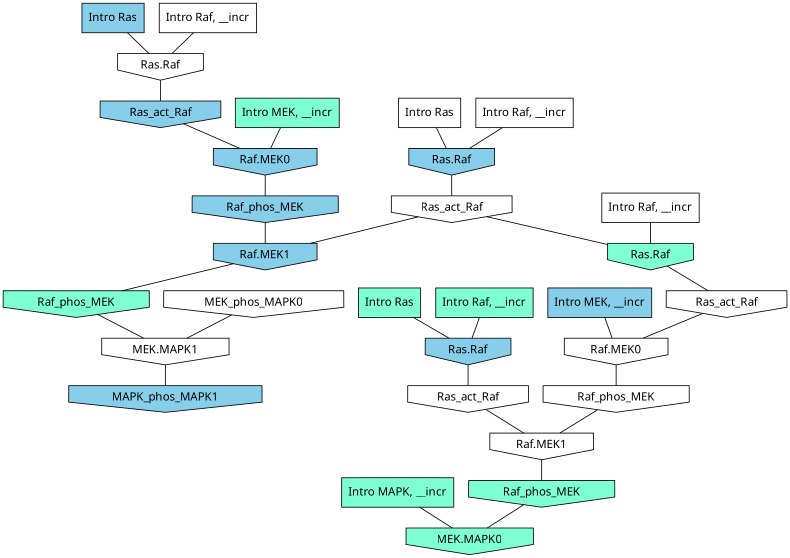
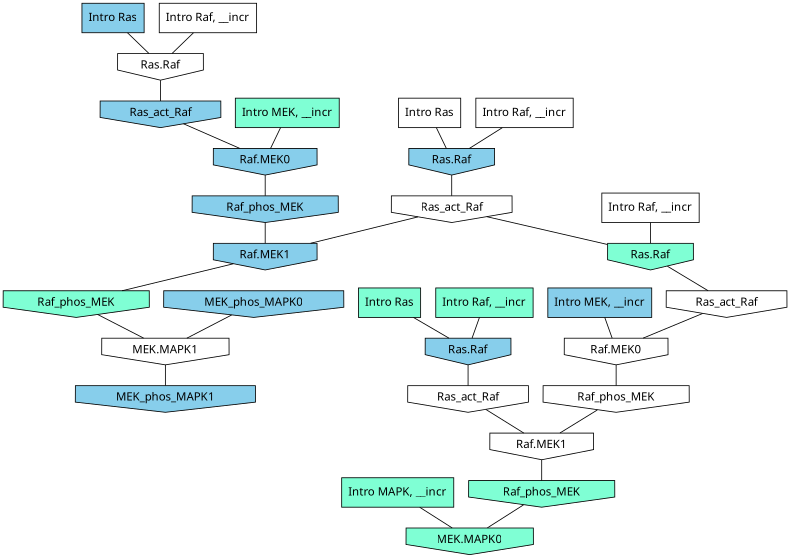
node "MEK_phos_MAPK0": fillcolor white -> skyblue
node "MAPK_phos_MAPK1": label "MAPK_phos_MAPK1" -> "MEK_phos_MAPK1"
